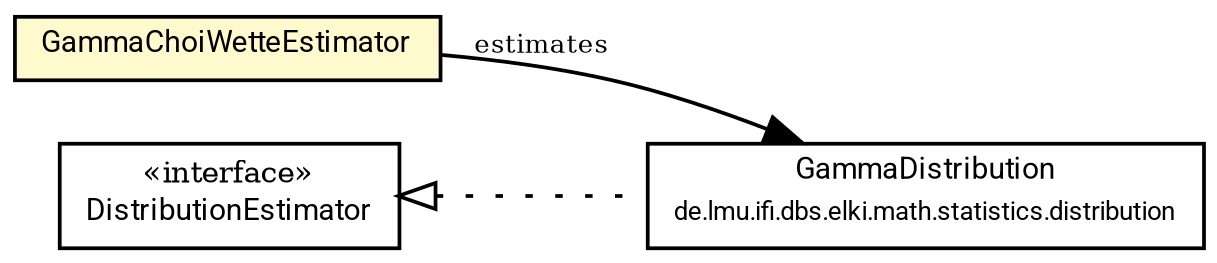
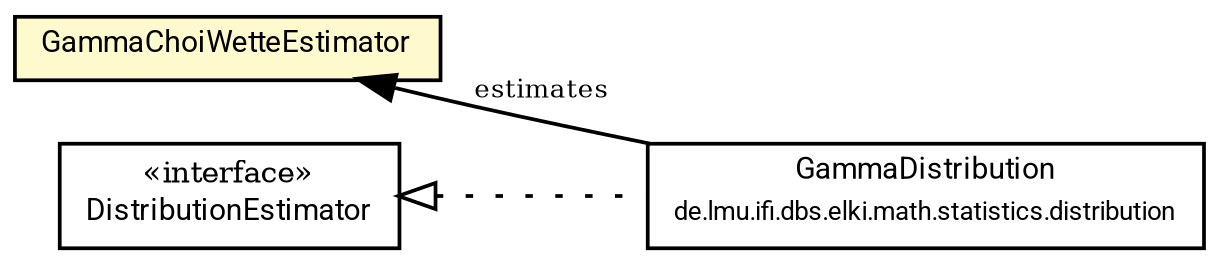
edge "GammaChoiWetteEstimator" -> "GammaDistribution": reversed
